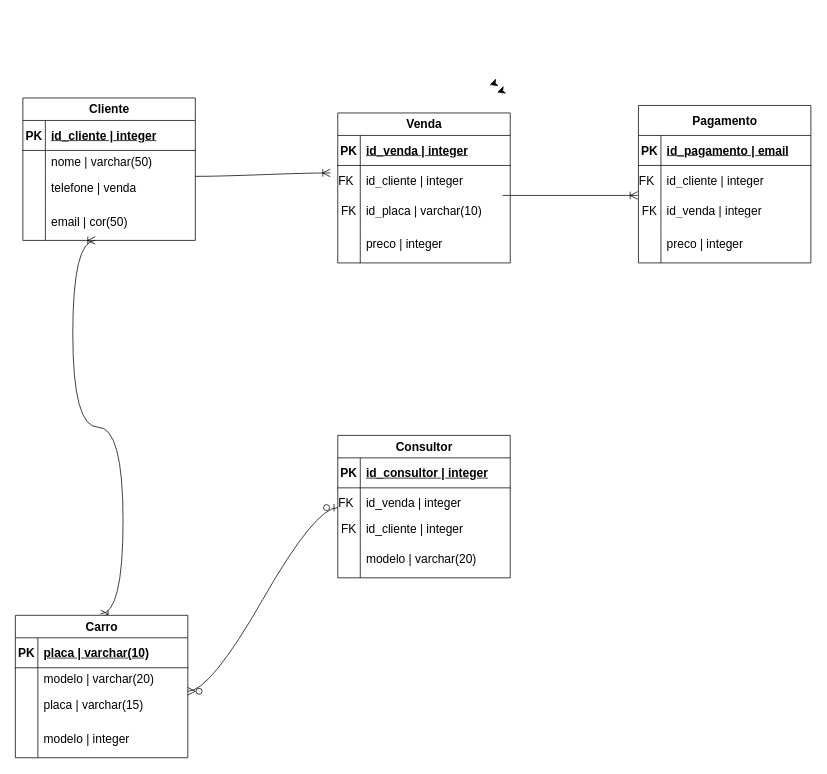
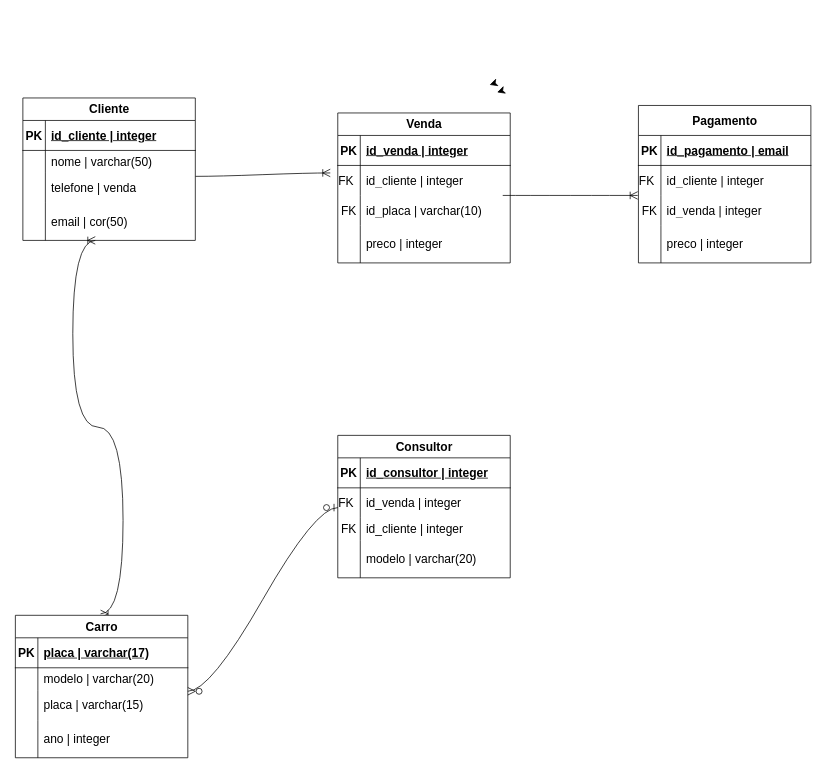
node "placa | varchar(10)": label "placa | varchar(10)" -> "placa | varchar(17)"
node "modelo | integer": label "modelo | integer" -> "ano | integer"
